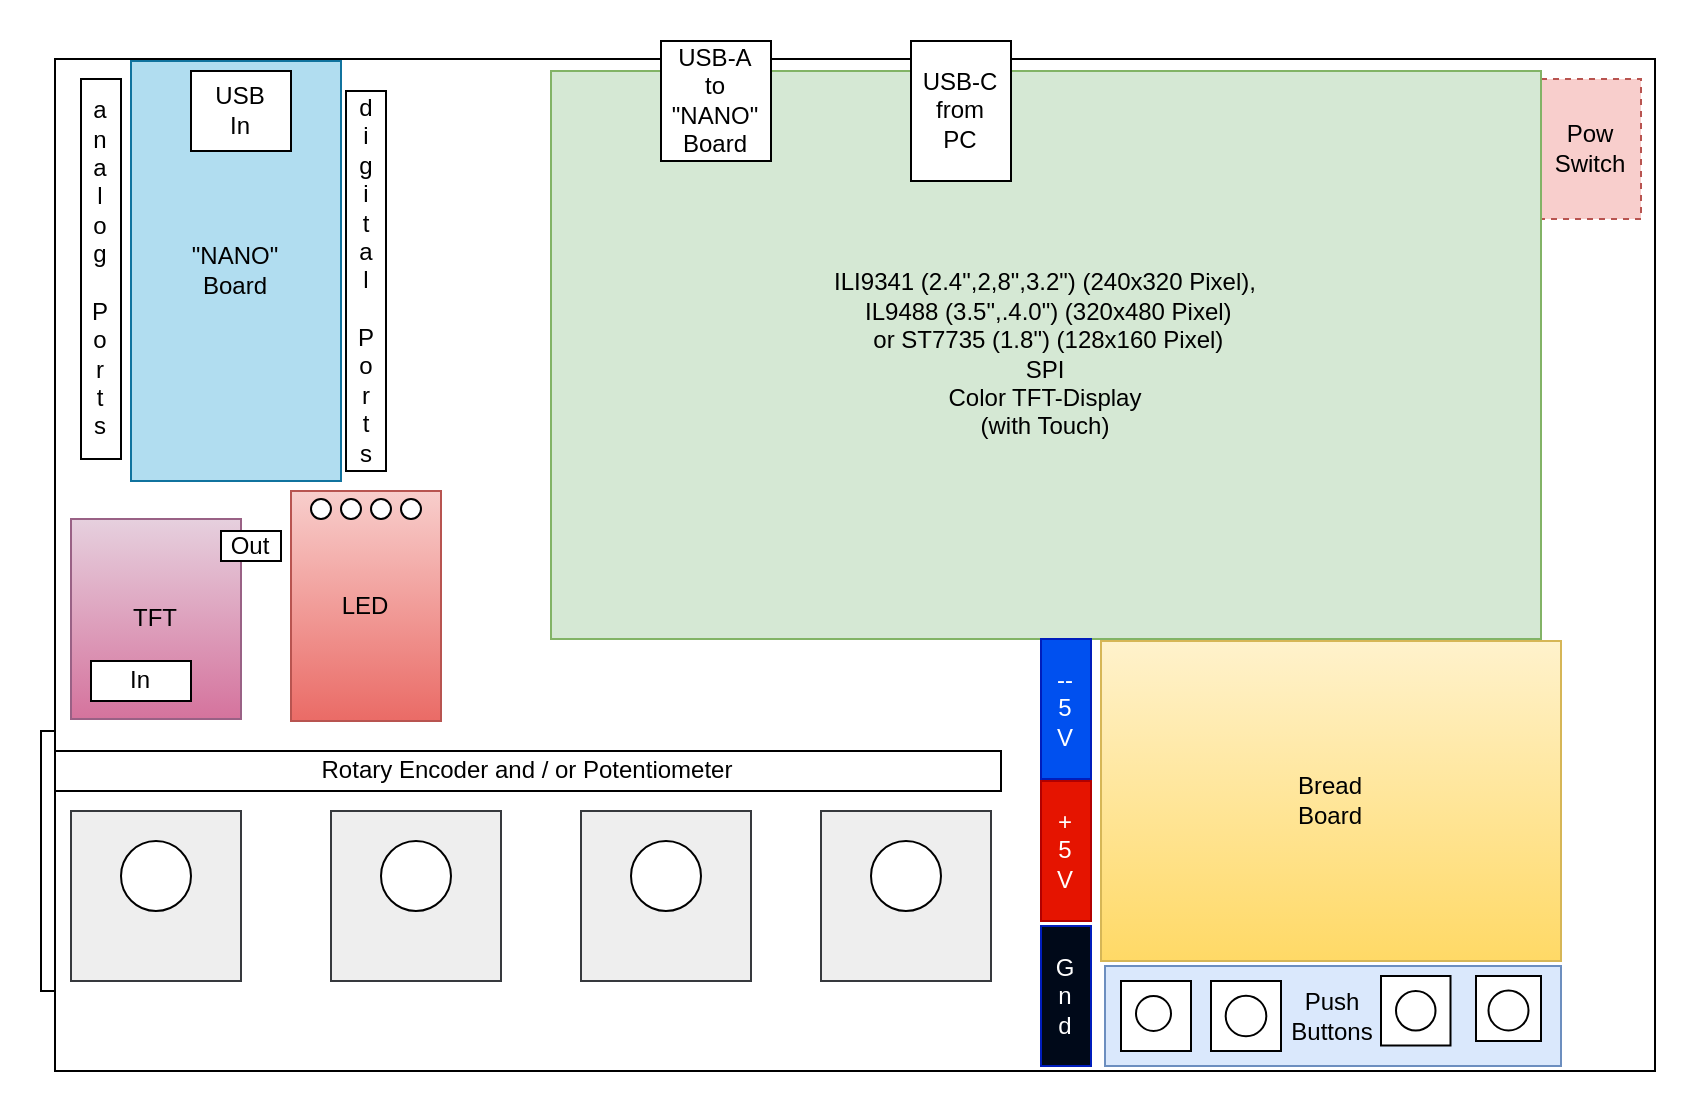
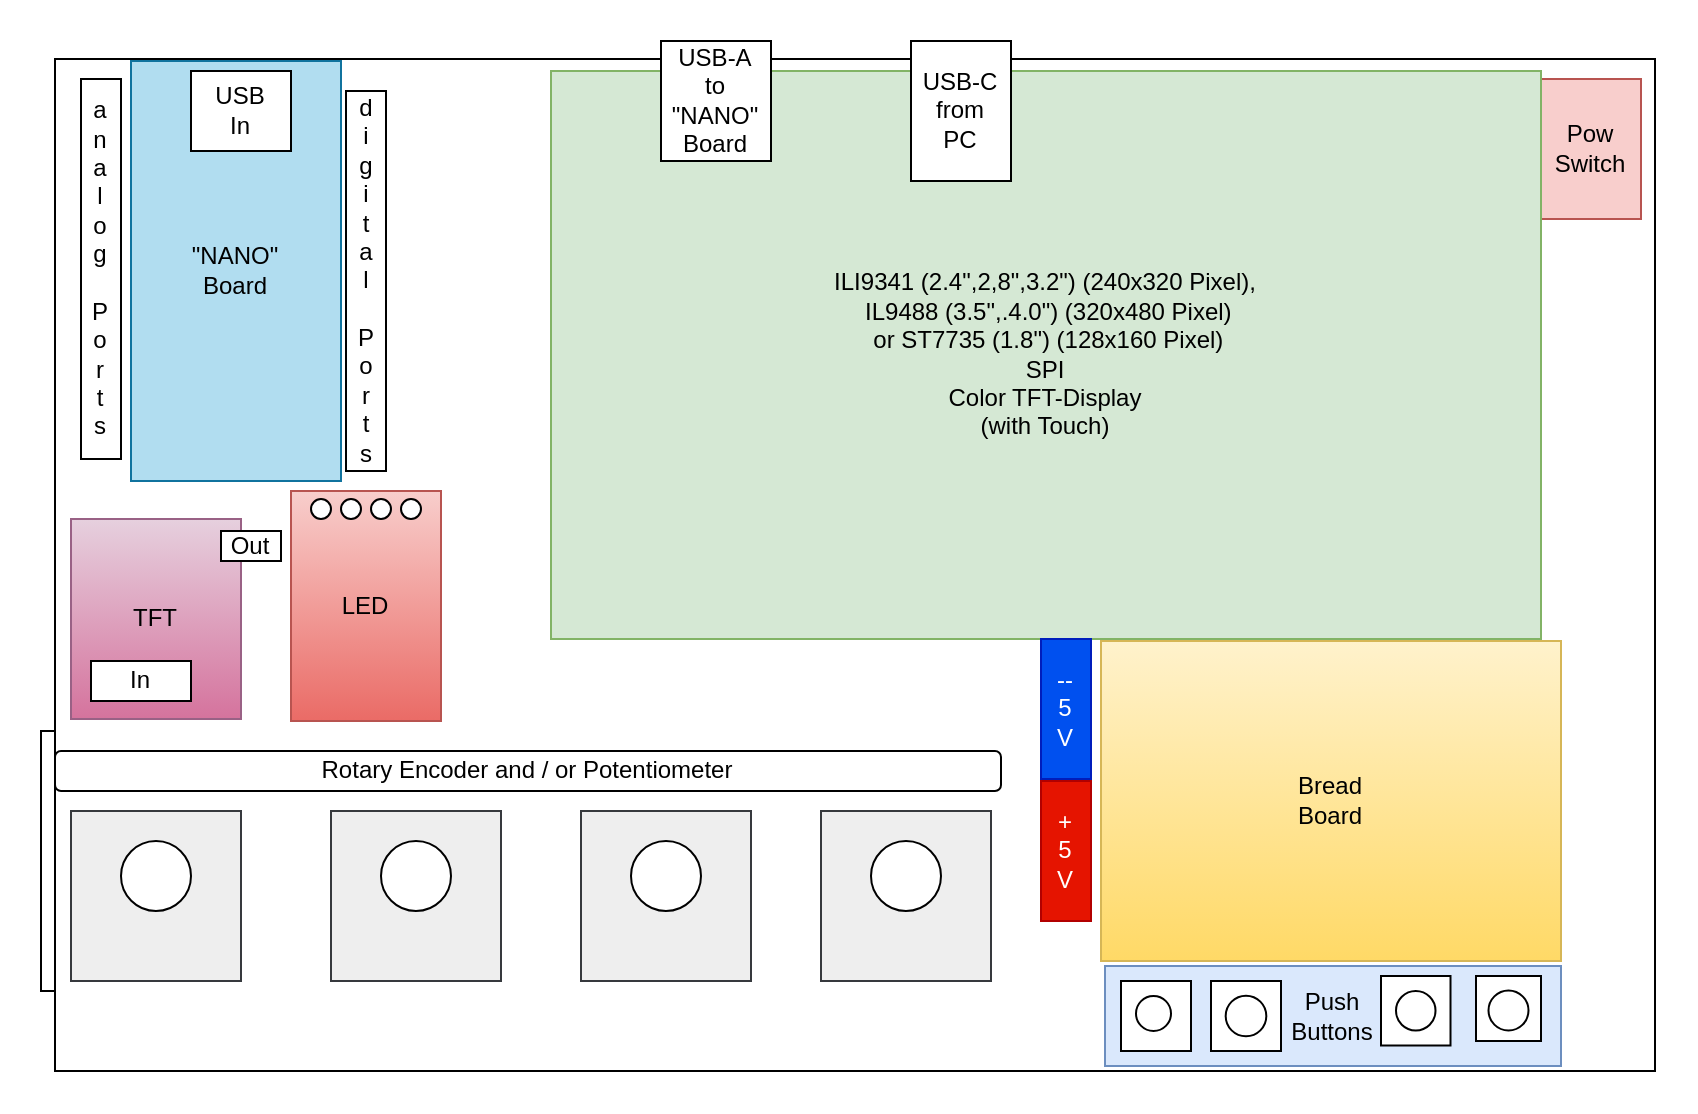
node "Pow Switch": style dashed -> solid
node "Rotary Encoder and / or Potentiometer": shape rectangle -> rounded rectangle
node "G n d": removed
